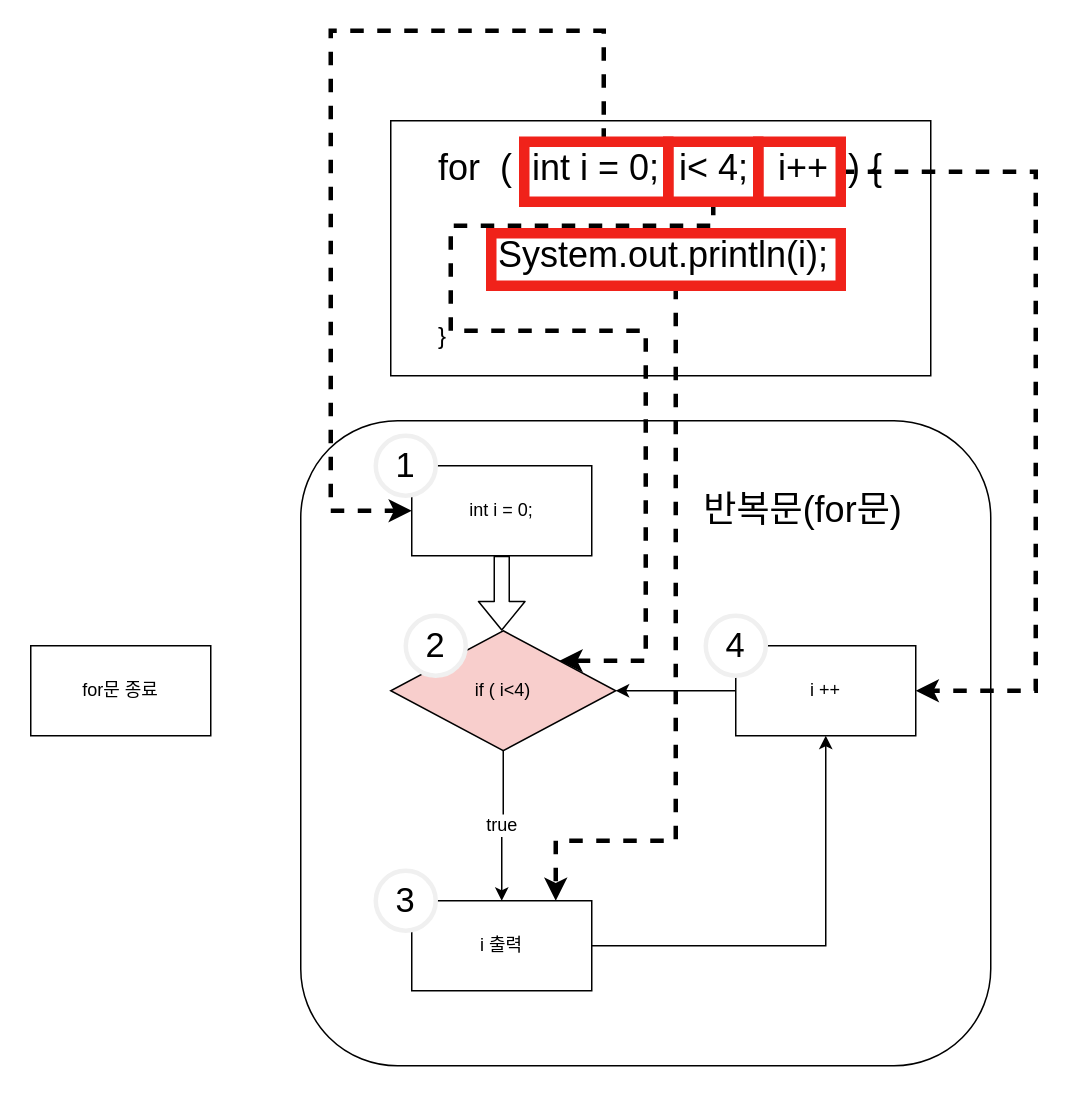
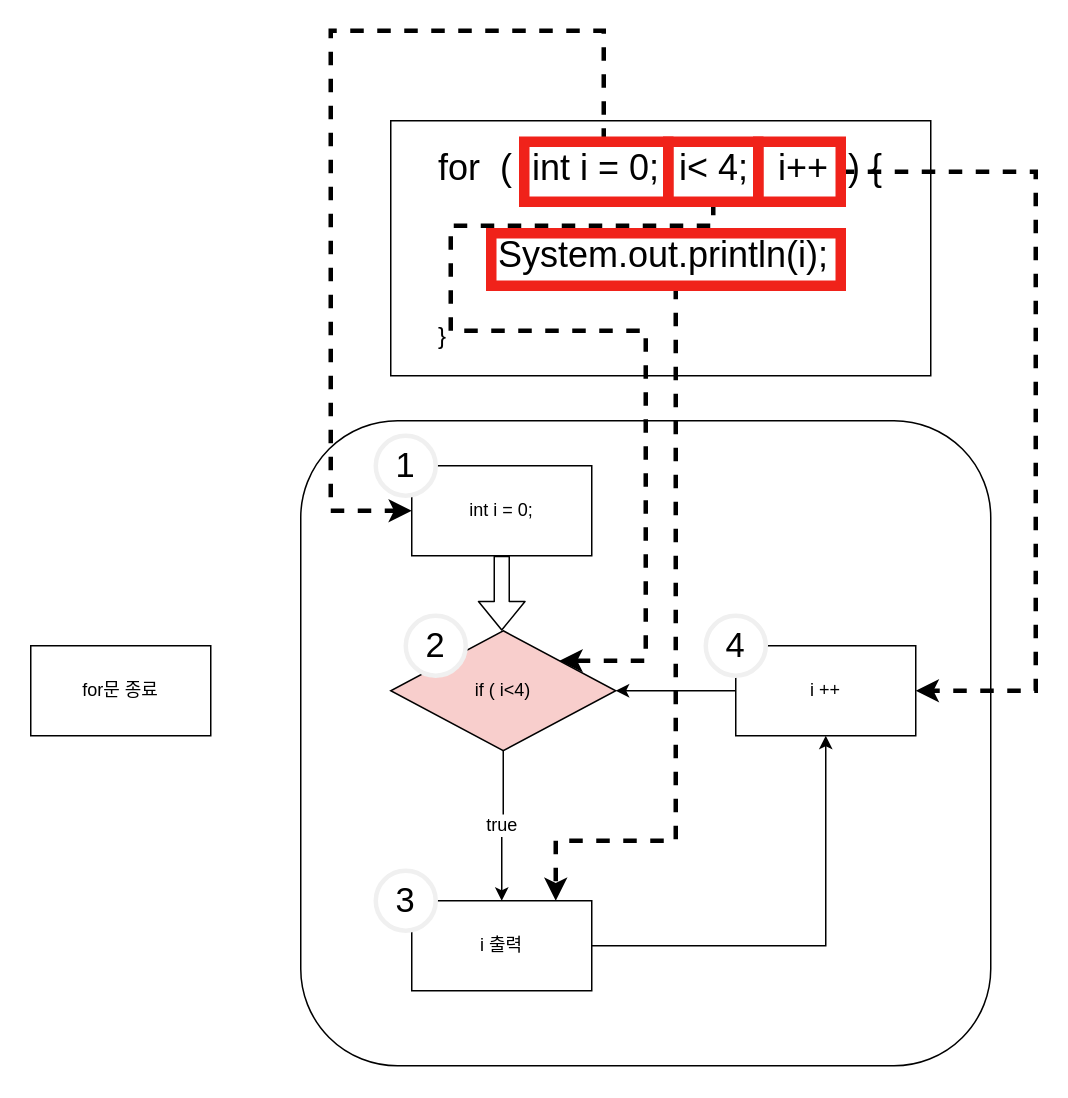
node "반복문(for문)": removed
